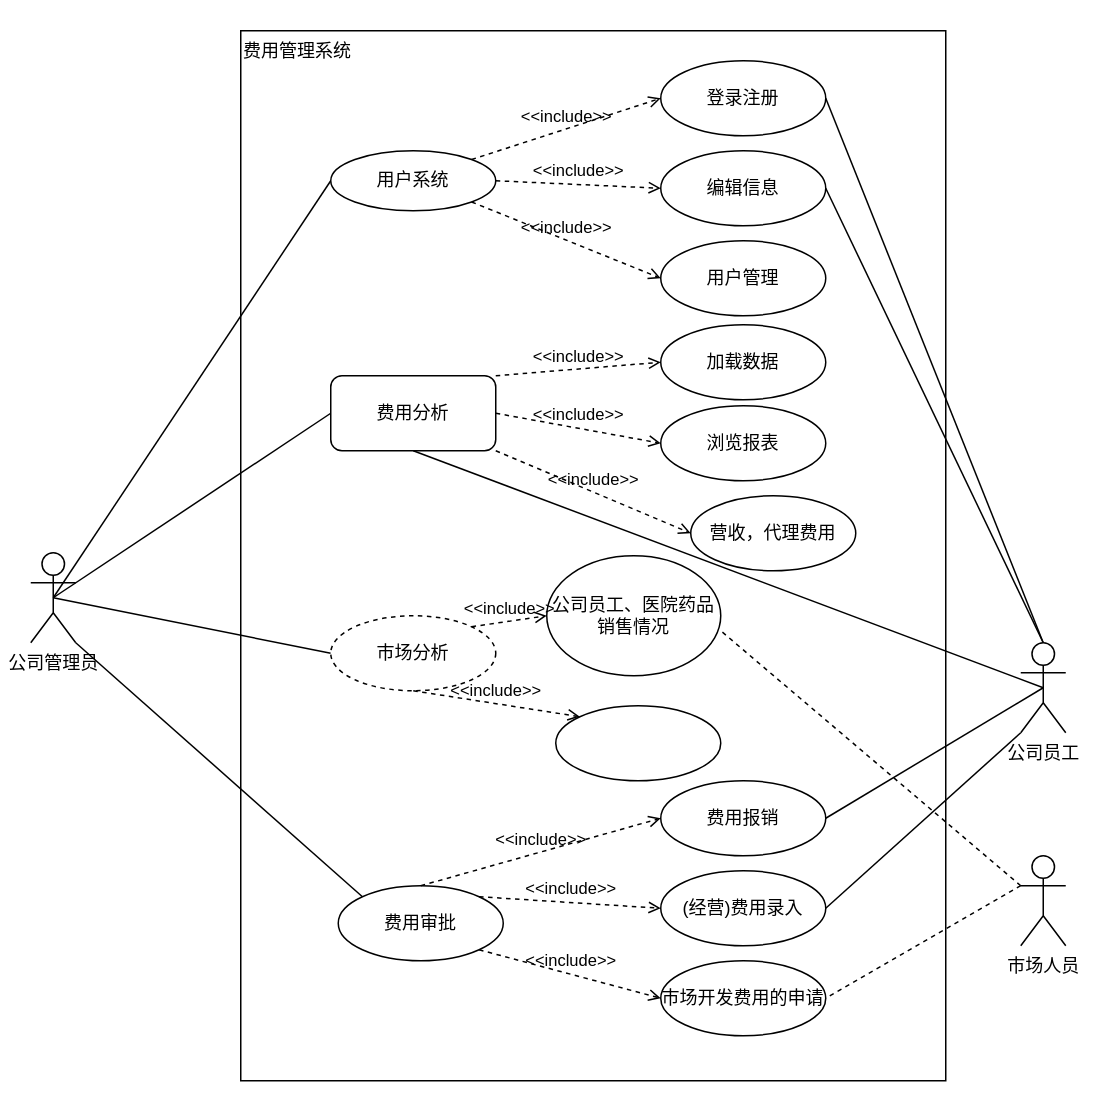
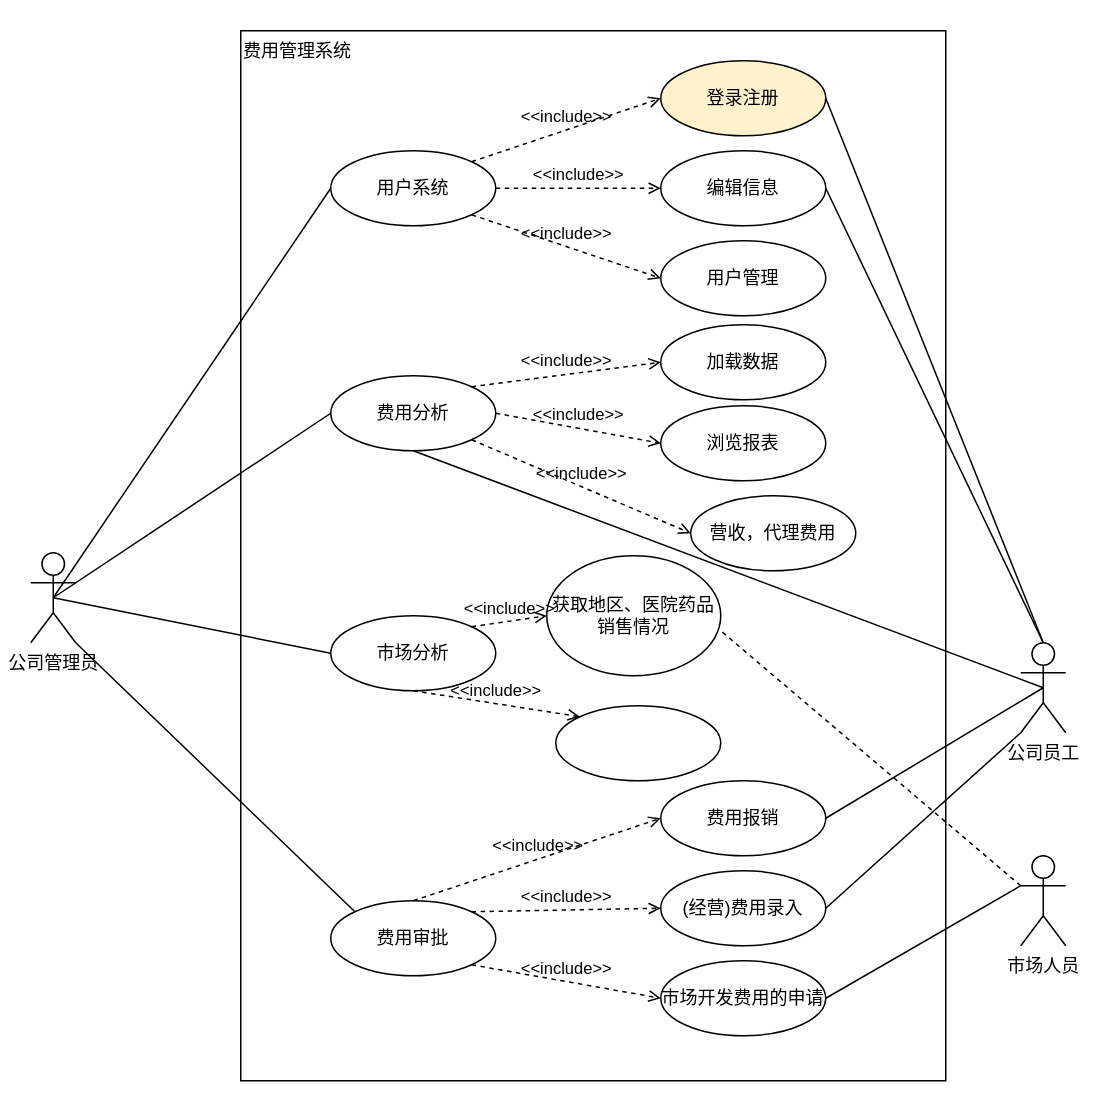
node "登录注册": fillcolor #ffffff -> #fff2cc
node "用户系统": size 165x60 -> 165x75
node "费用分析": shape rounded rectangle -> ellipse
node "公司员工、医院药品销售情况": label "公司员工、医院药品销售情况" -> "获取地区、医院药品销售情况"
node "市场分析": style dashed -> solid
node "费用审批": moved (421, 923) -> (413, 938)
edge "市场人员" -- "市场开发费用的申请": style dashed -> solid
